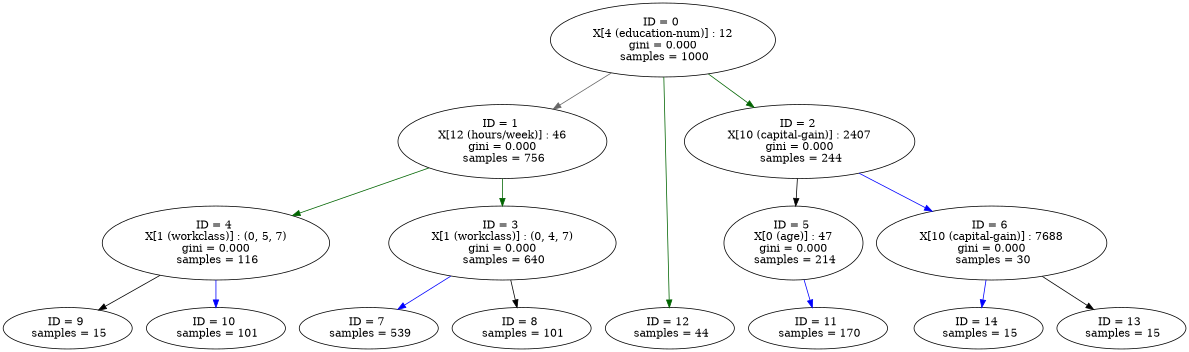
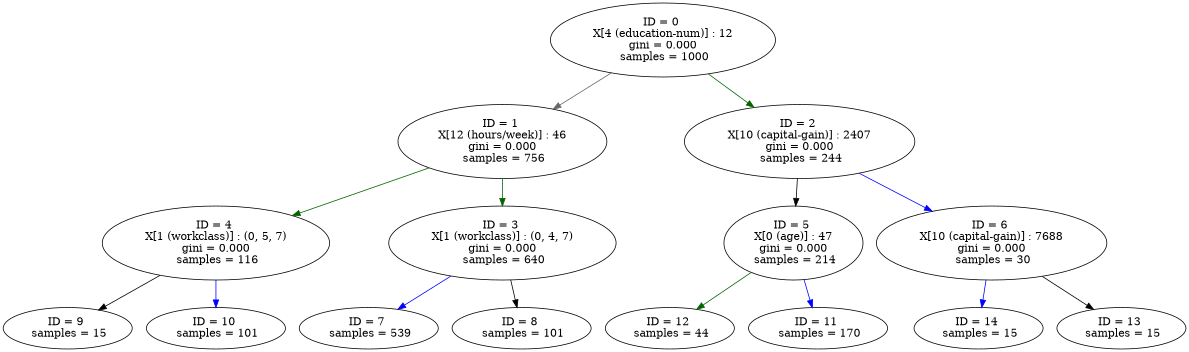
edge "ID = 0 X[4 (education-num)] : 12 gini = 0.000 samples = 1000" -> "ID = 12 samples = 44": now "ID = 5 X[0 (age)] : 47 gini = 0.000 samples = 214" -> "ID = 12 samples = 44"
